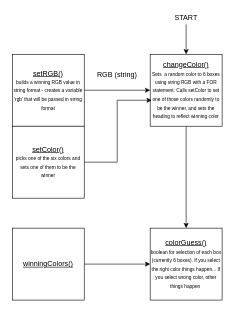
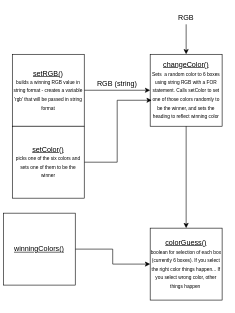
node "START": label "START" -> "RGB"
node "RGB (string)": moved (117, 75) -> (117, 84)
node "winningColors()": moved (48, 264) -> (39, 249)
